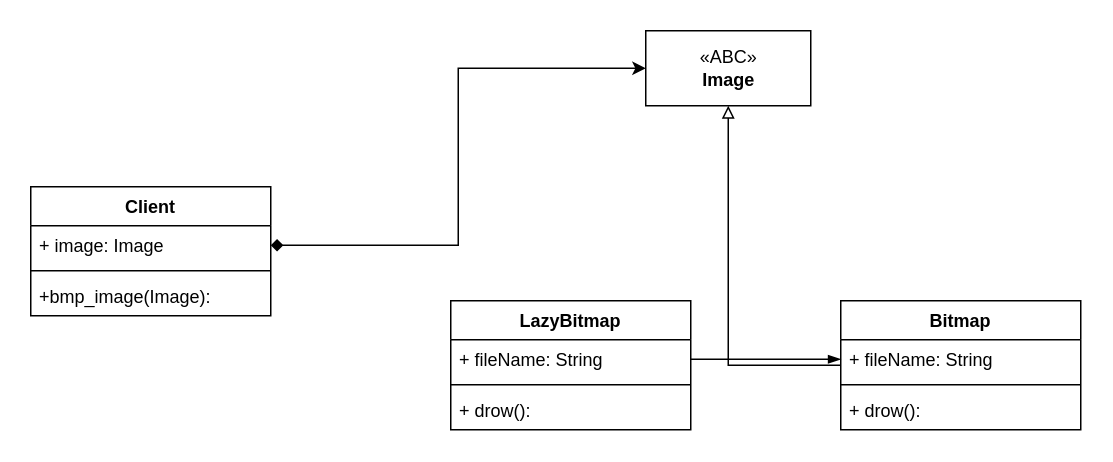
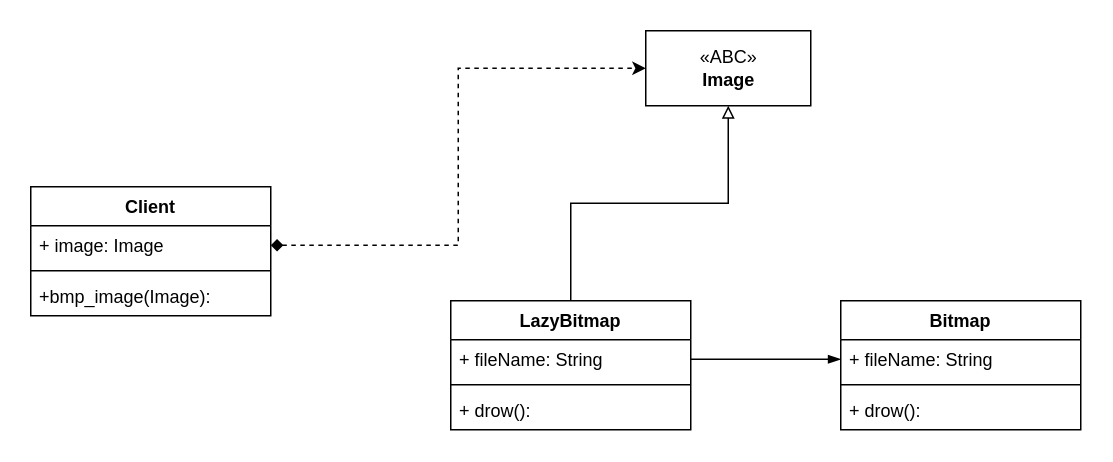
edge "«ABC» Image" -- "+ image: Image": style solid -> dashed
edge "LazyBitmap" -> "«ABC» Image": added
edge "Bitmap" -> "«ABC» Image": removed
